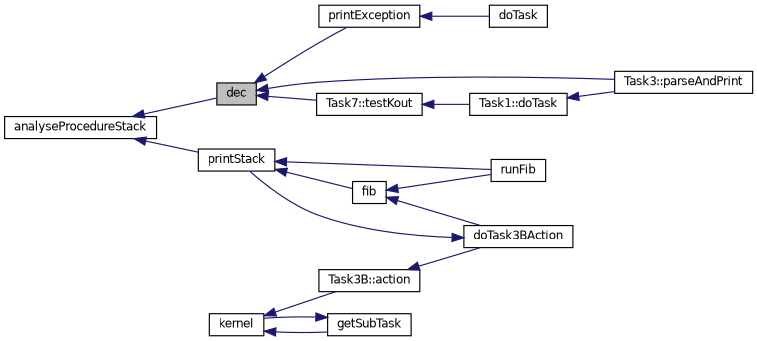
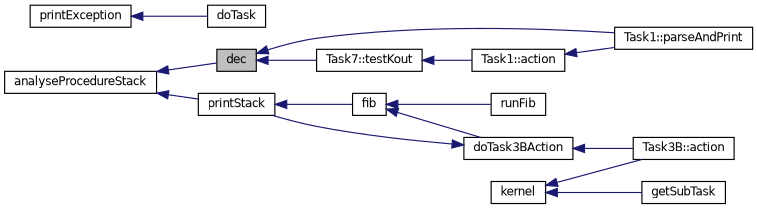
edge "printException" -> "dec": removed
node "Task3::parseAndPrint": label "Task3::parseAndPrint" -> "Task1::parseAndPrint"
node "Task1::doTask": label "Task1::doTask" -> "Task1::action"
edge "runFib" -> "printStack": removed
edge "doTask3BAction" -> "Task3B::action": reversed
edge "kernel" -> "getSubTask": removed
